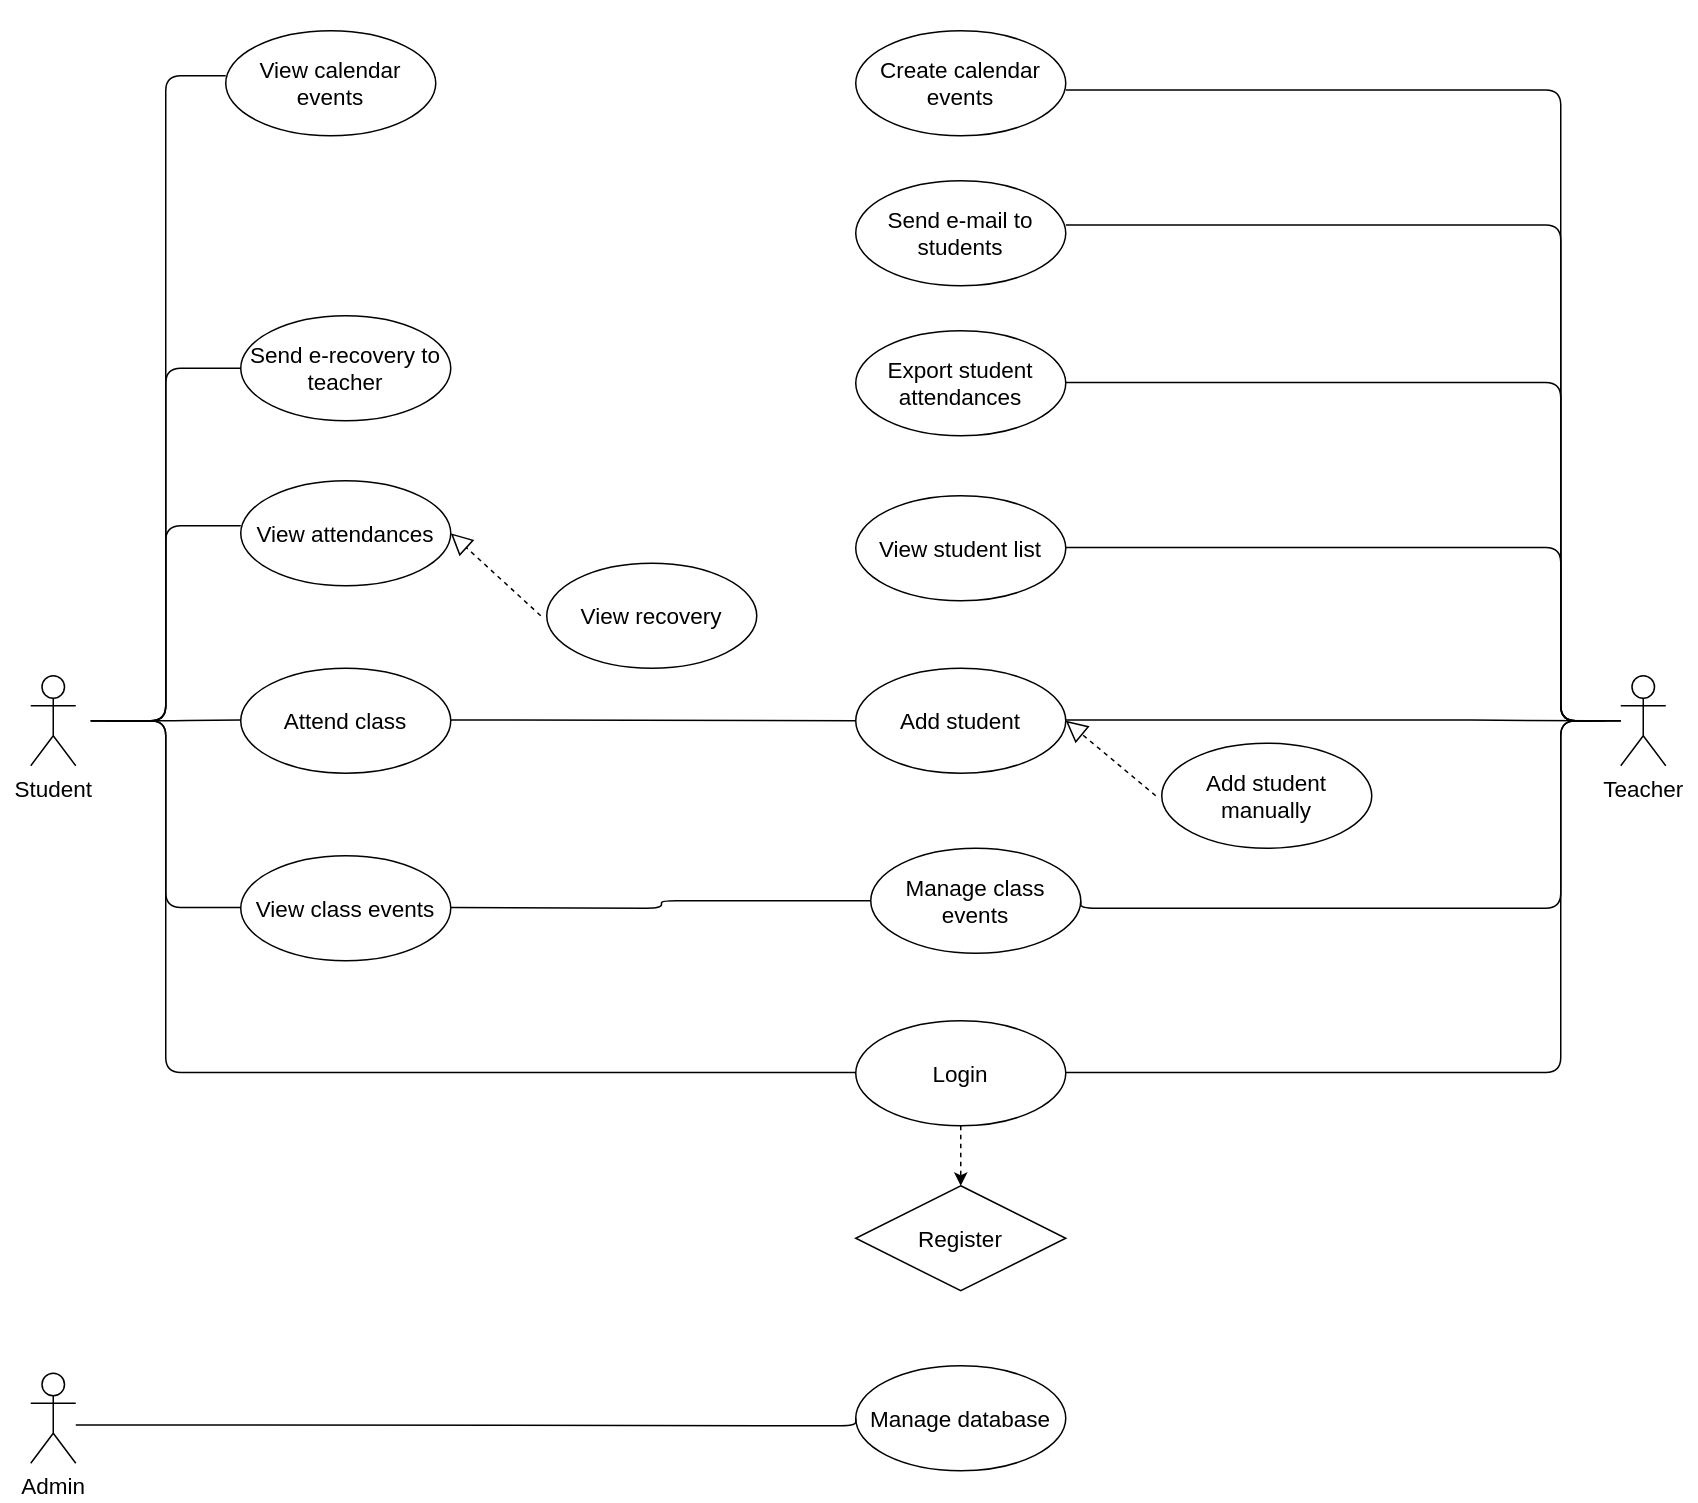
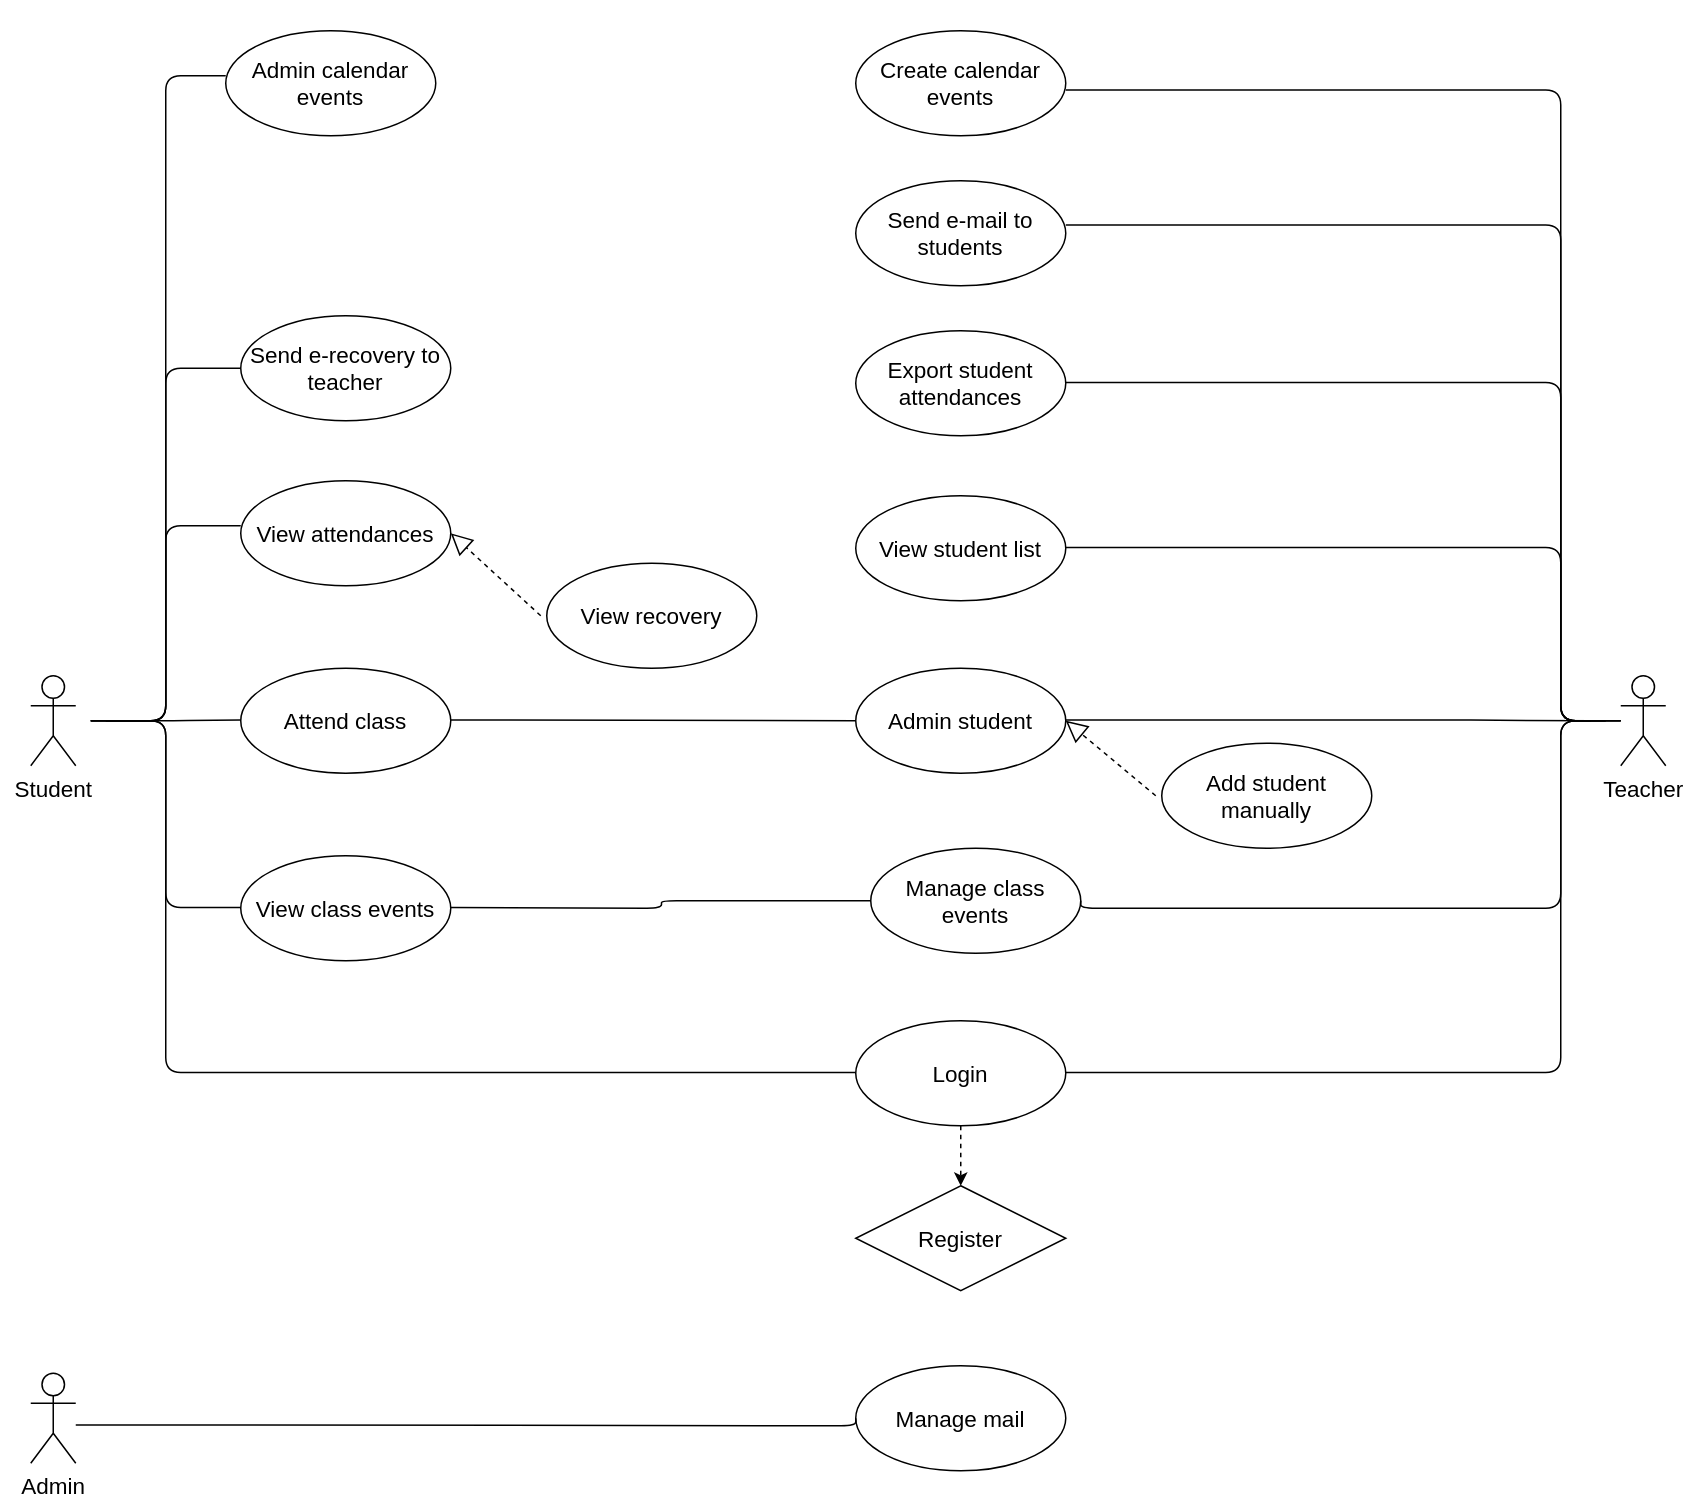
node "View calendar events": label "View calendar events" -> "Admin calendar events"
node "Add student": label "Add student" -> "Admin student"
node "Manage database": label "Manage database" -> "Manage mail"
